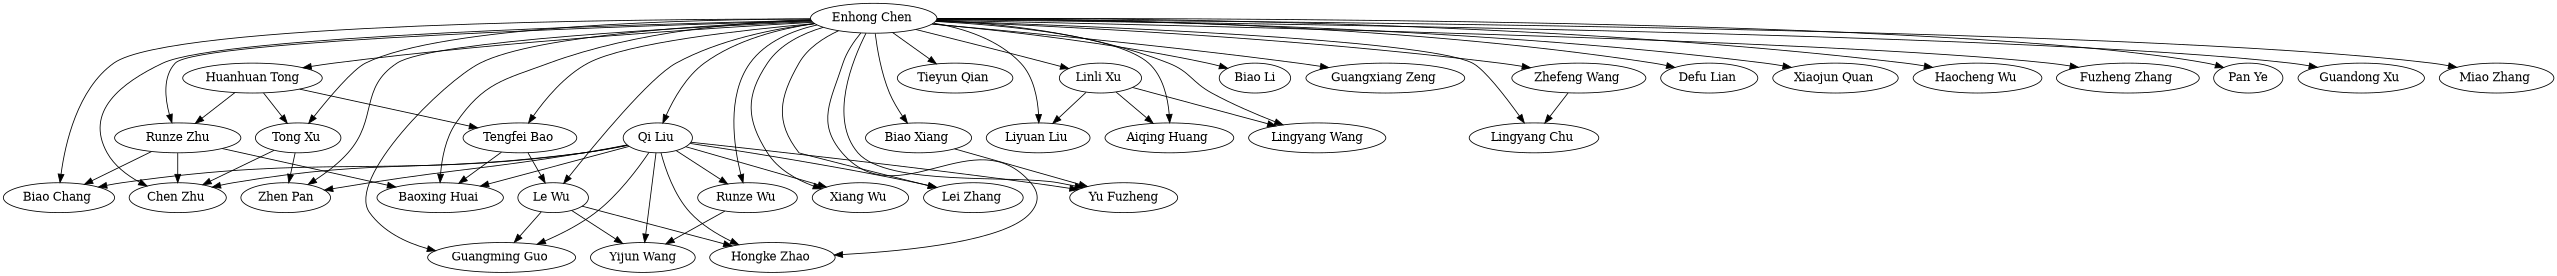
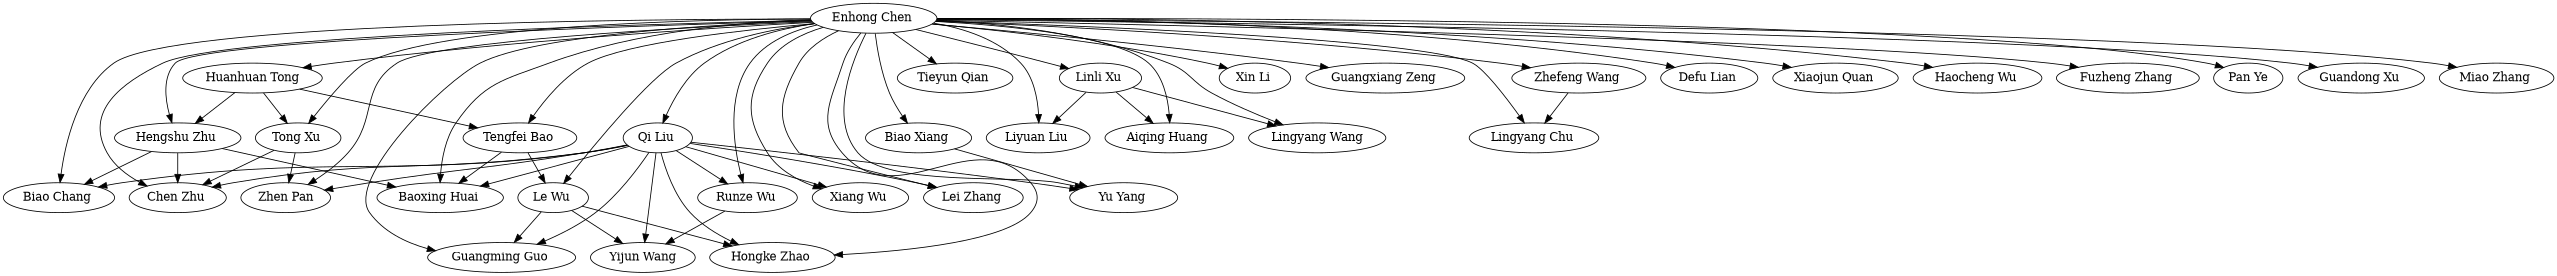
node "Biao Li": label "Biao Li" -> "Xin Li"
node "Runze Zhu": label "Runze Zhu" -> "Hengshu Zhu"
node "Yu Fuzheng": label "Yu Fuzheng" -> "Yu Yang"
